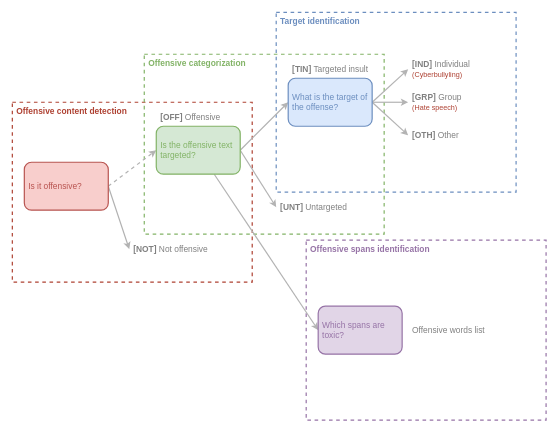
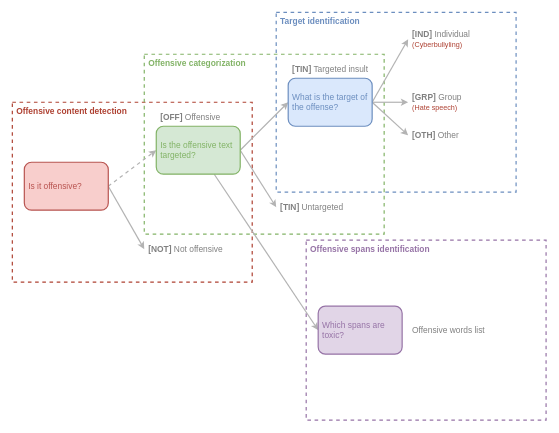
node "[IND] Individual (Cyberbullyling)": moved (453, 69) -> (453, 39)
node "[UNT] Untargeted": label "[UNT] Untargeted" -> "[TIN] Untargeted"
node "[NOT] Not offensive": moved (174, 249) -> (189, 249)
